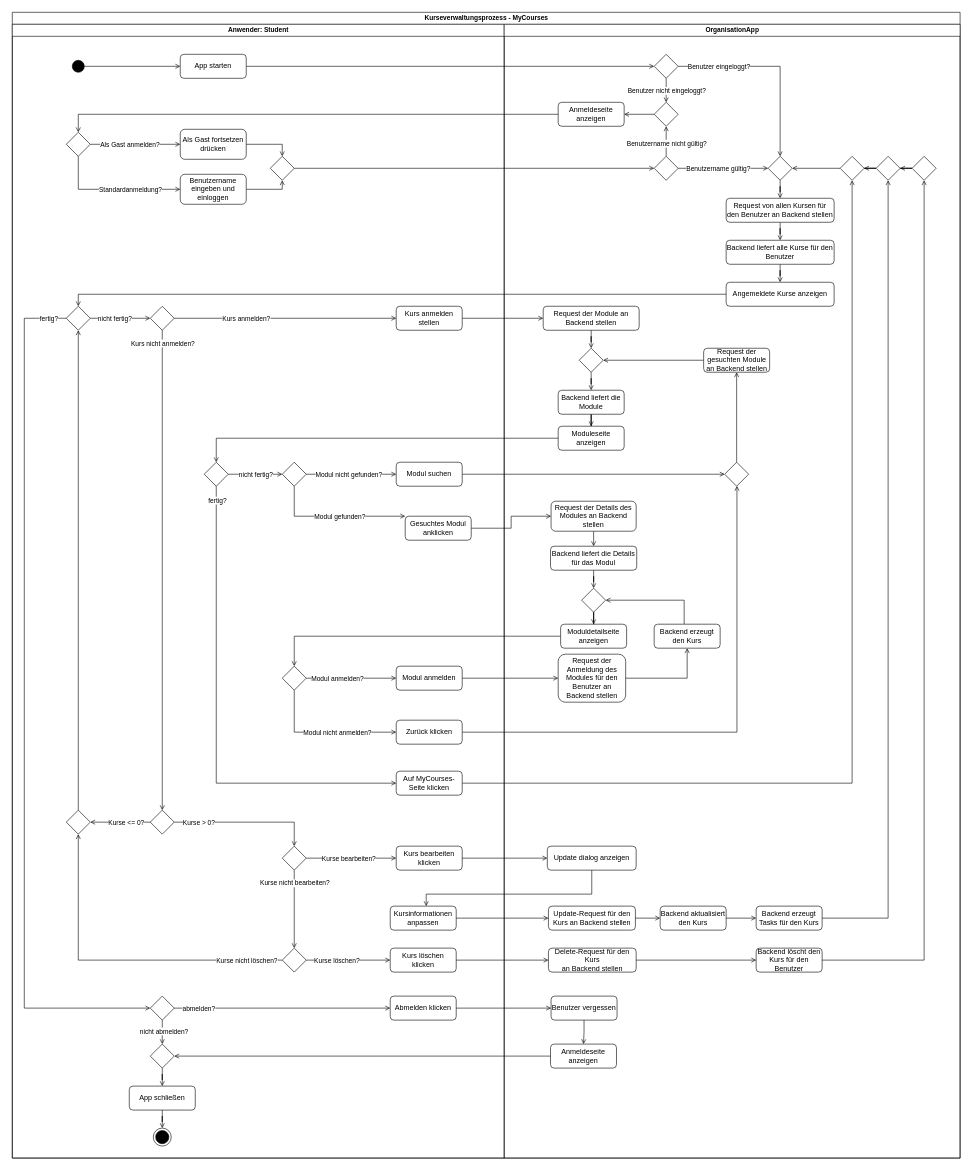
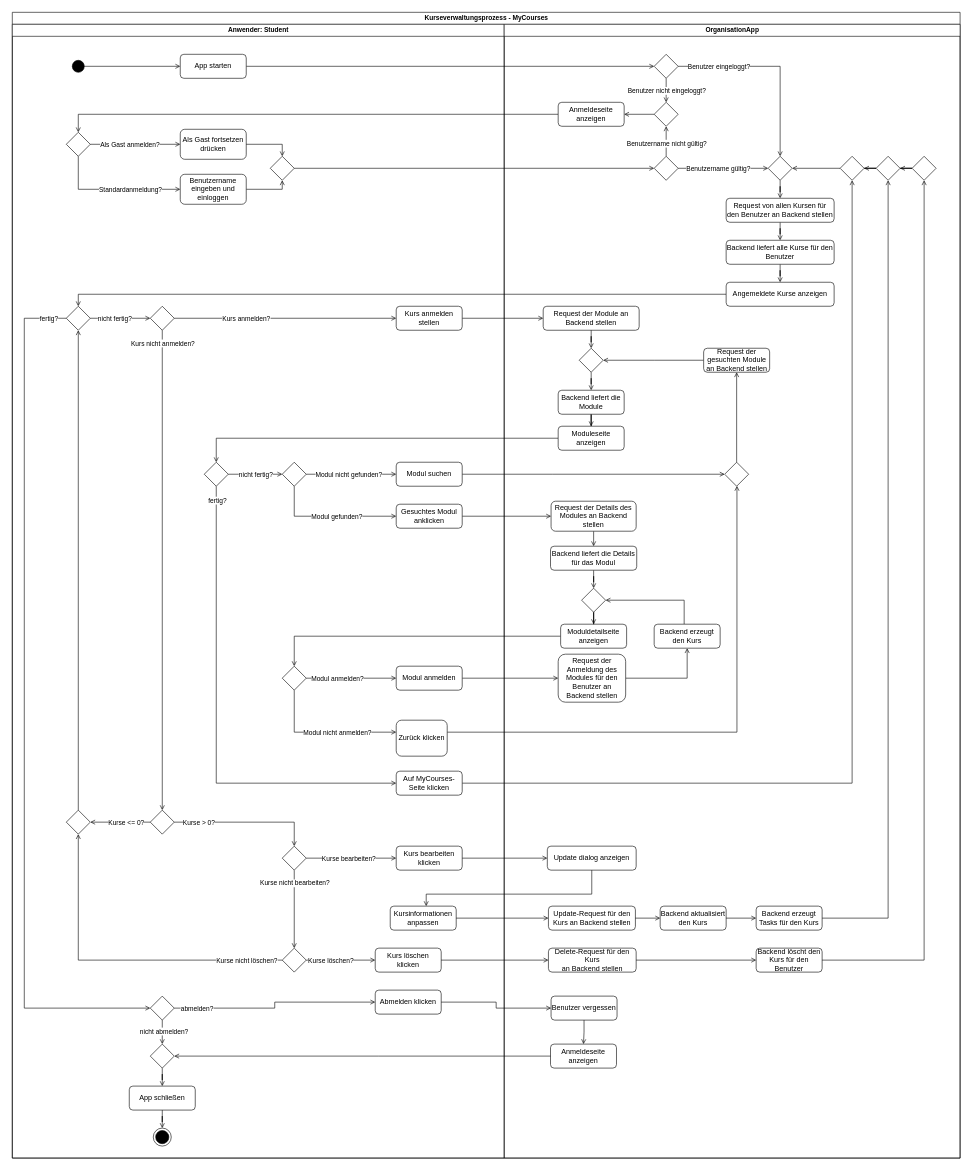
node "Gesuchtes Modul anklicken": moved (438, 528) -> (429, 516)
node "Zurück klicken": size 66x24 -> 51x36
node "Kurs löschen klicken": moved (423, 960) -> (408, 960)
node "Abmelden klicken": moved (423, 1008) -> (408, 1002)
